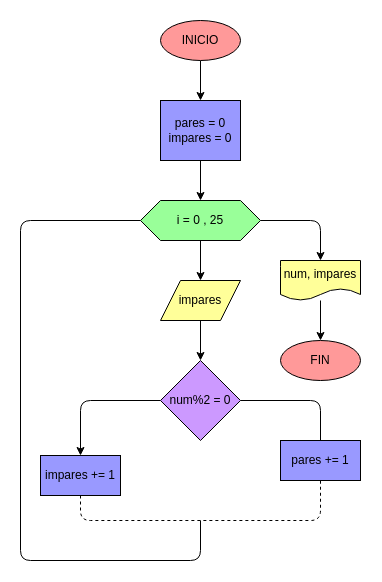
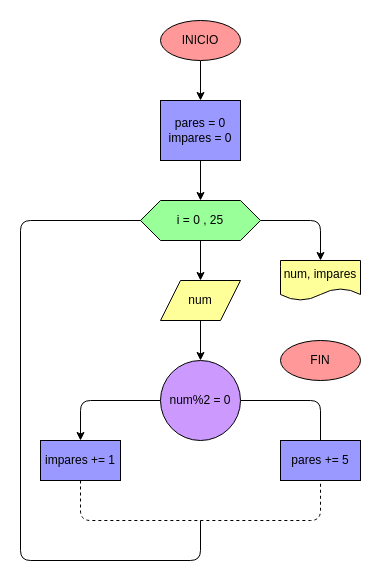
node "impares": label "impares" -> "num"
edge "num, impares" -> "FIN": removed
node "num%2 = 0": shape diamond -> ellipse
node "pares += 1": label "pares += 1" -> "pares += 5"
node "impares += 1": moved (81, 476) -> (81, 461)
